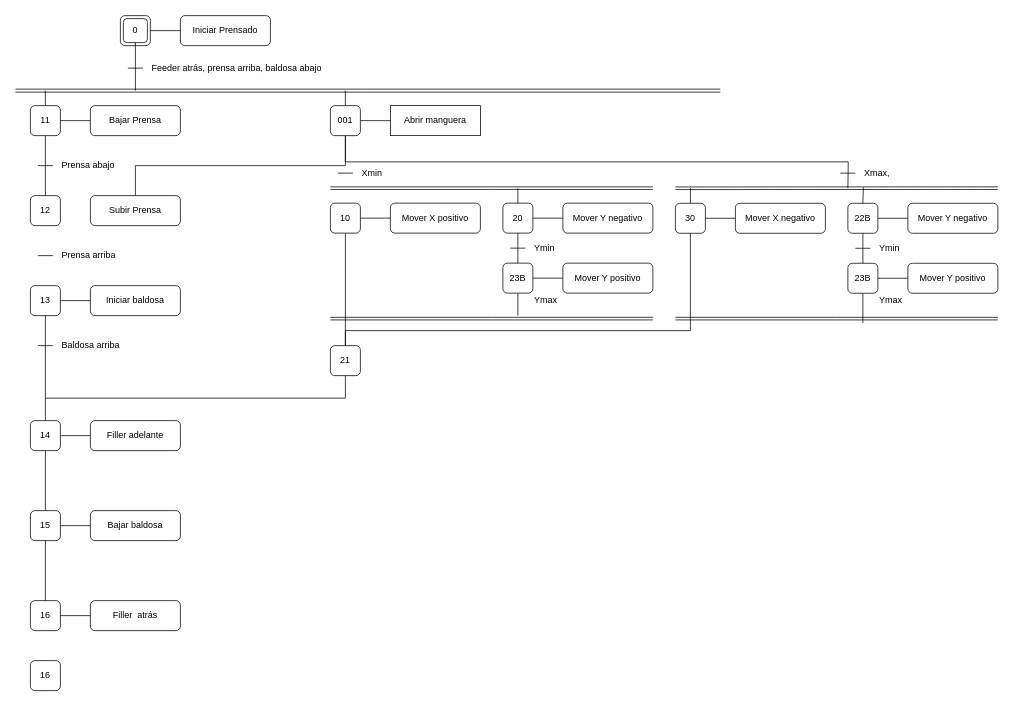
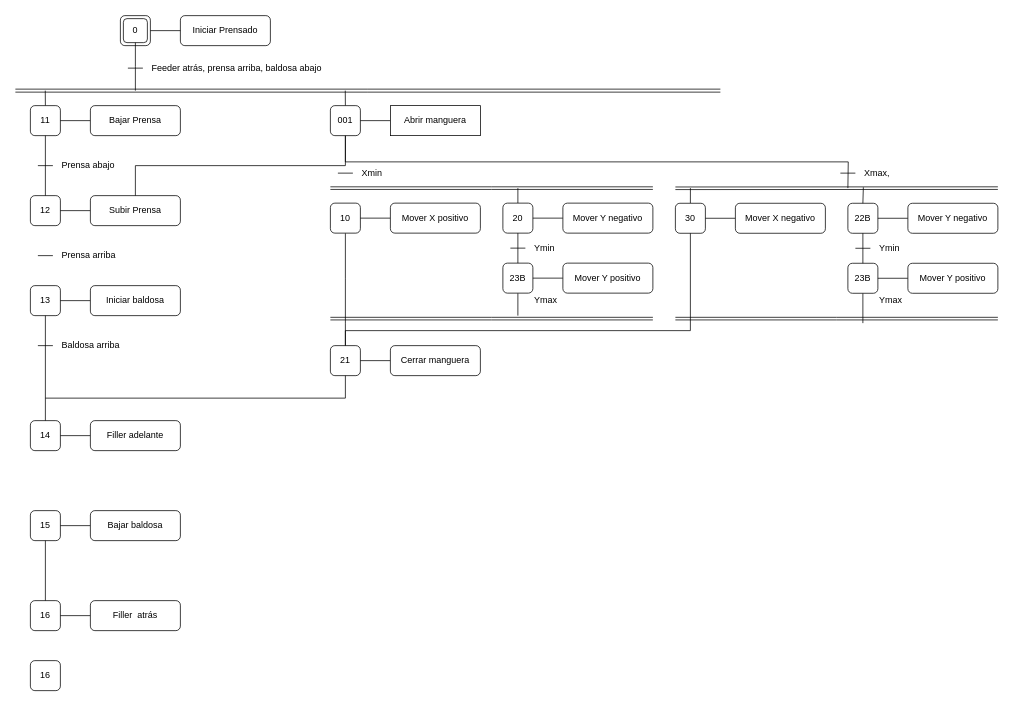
edge "12" -- "Subir Prensa": added
edge "21" -- "Cerrar manguera": added
node "Cerrar manguera": added
edge "14" -- "15": removed
